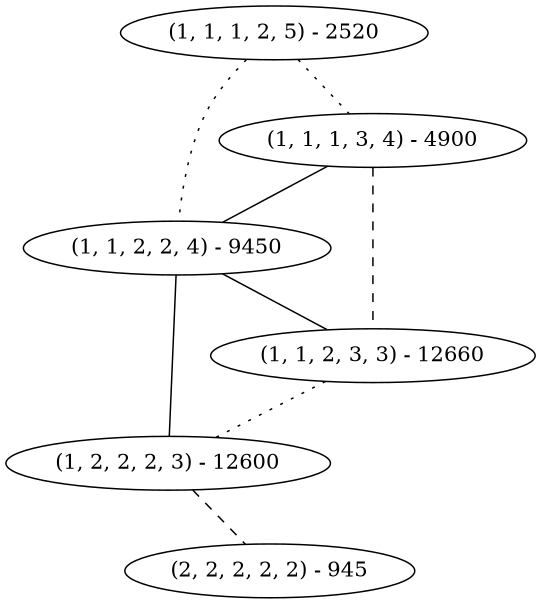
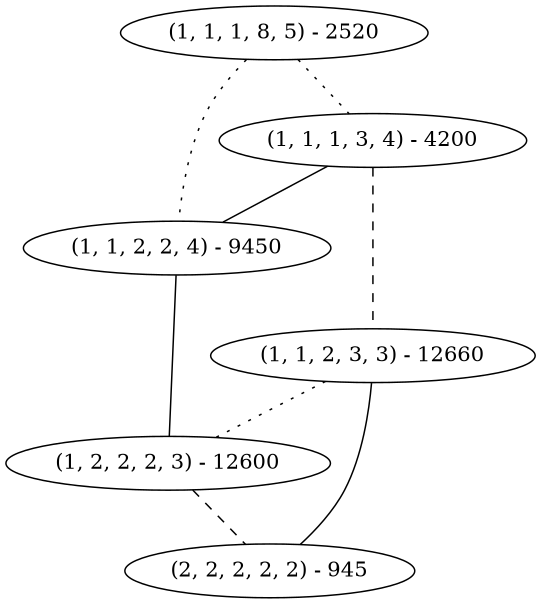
node "(1, 1, 1, 2, 5) - 2520": label "(1, 1, 1, 2, 5) - 2520" -> "(1, 1, 1, 8, 5) - 2520"
node "(1, 1, 1, 3, 4) - 4900": label "(1, 1, 1, 3, 4) - 4900" -> "(1, 1, 1, 3, 4) - 4200"
edge "(1, 1, 2, 2, 4) - 9450" -- "(1, 1, 2, 3, 3) - 12660": now "(2, 2, 2, 2, 2) - 945" -- "(1, 1, 2, 3, 3) - 12660"
